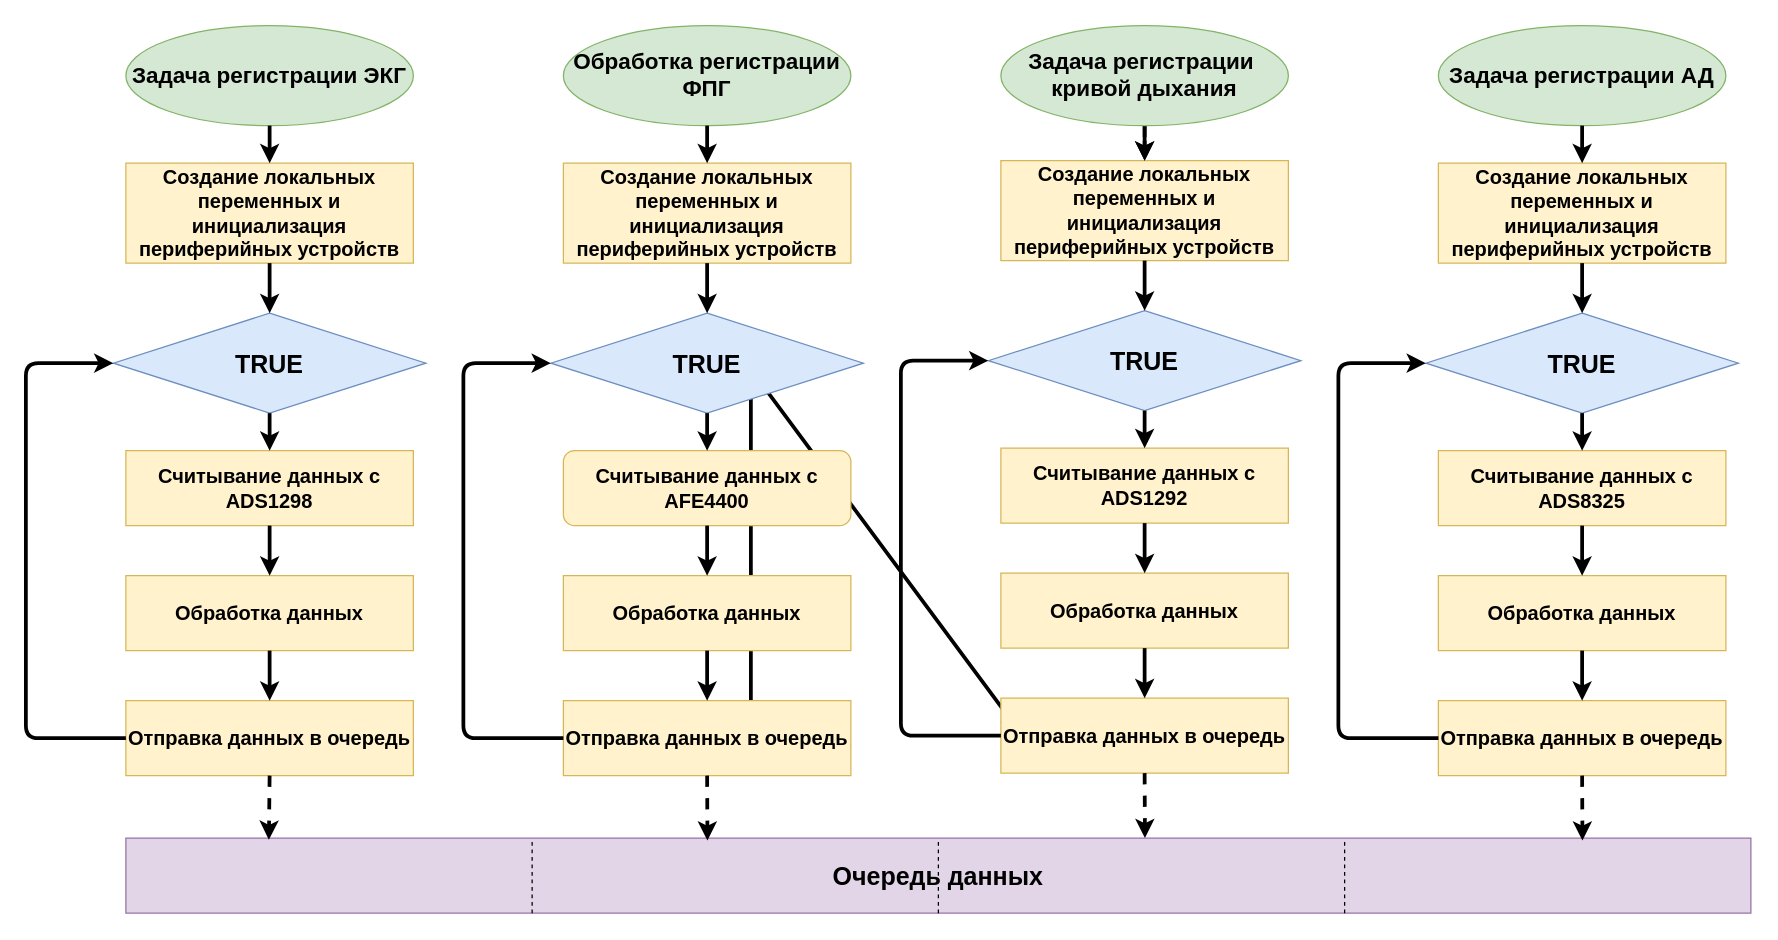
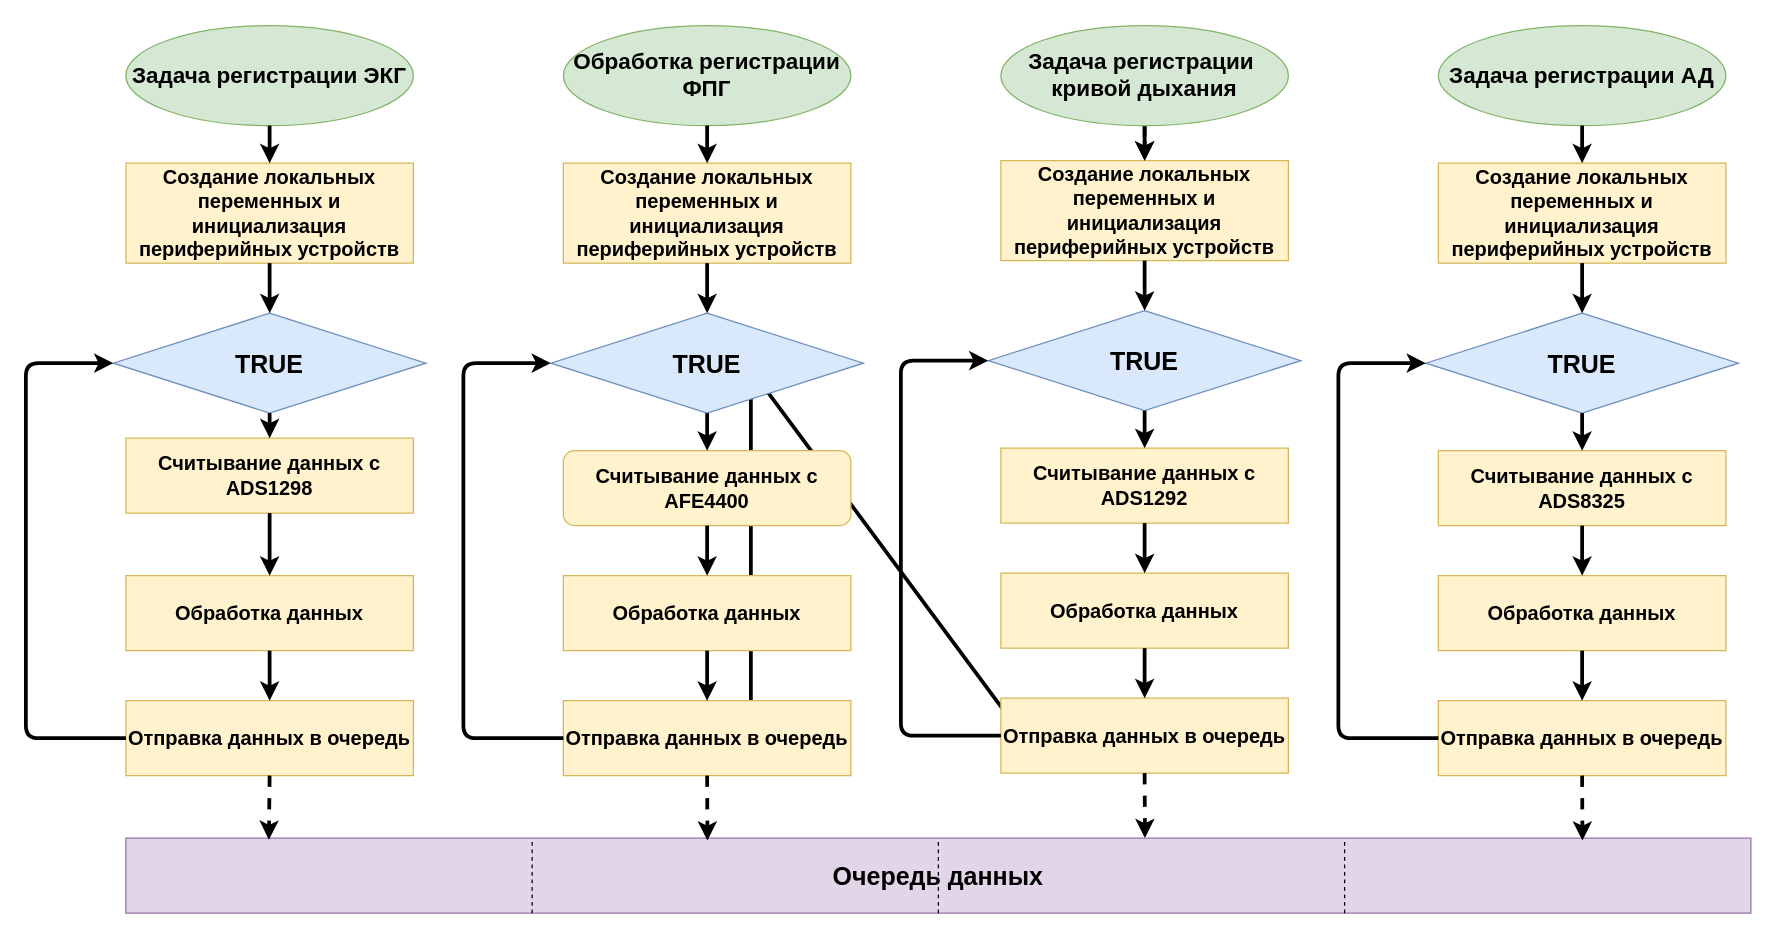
node "Считывание данных с ADS1298": moved (269, 488) -> (269, 476)
